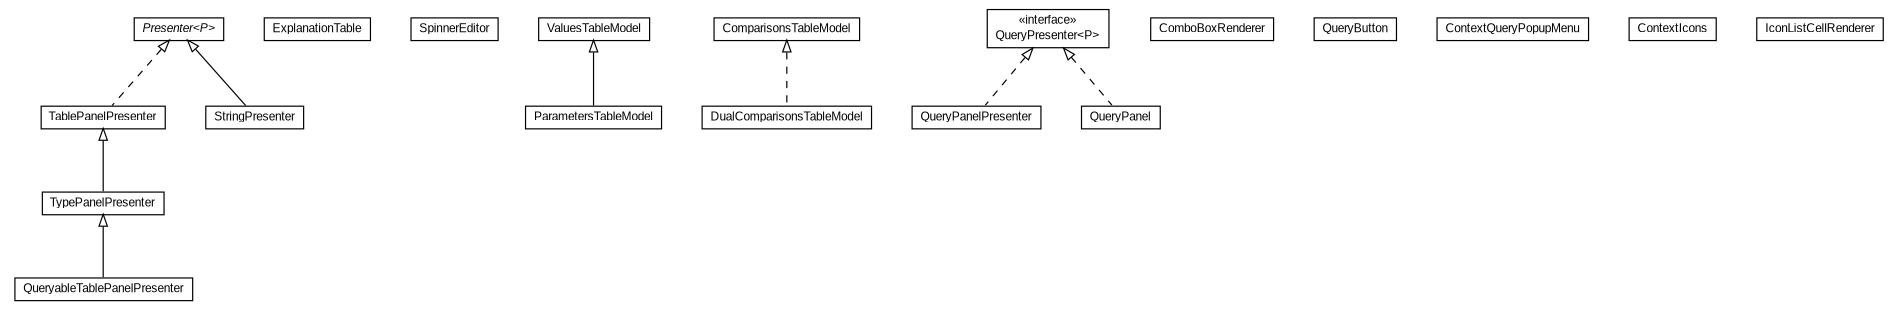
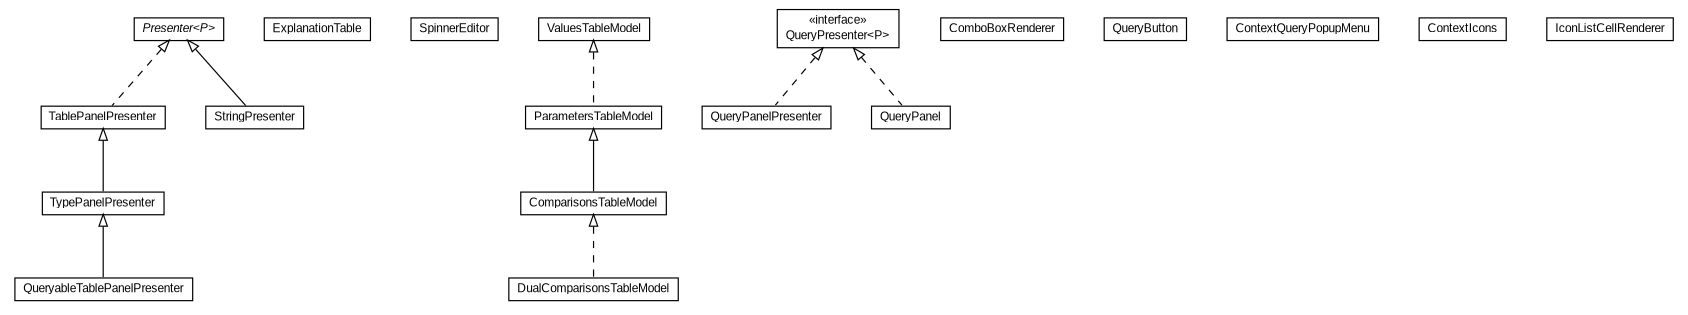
edge "ParametersTableModel" -> "ValuesTableModel": style solid -> dashed
edge "ComparisonsTableModel" -> "ParametersTableModel": added
